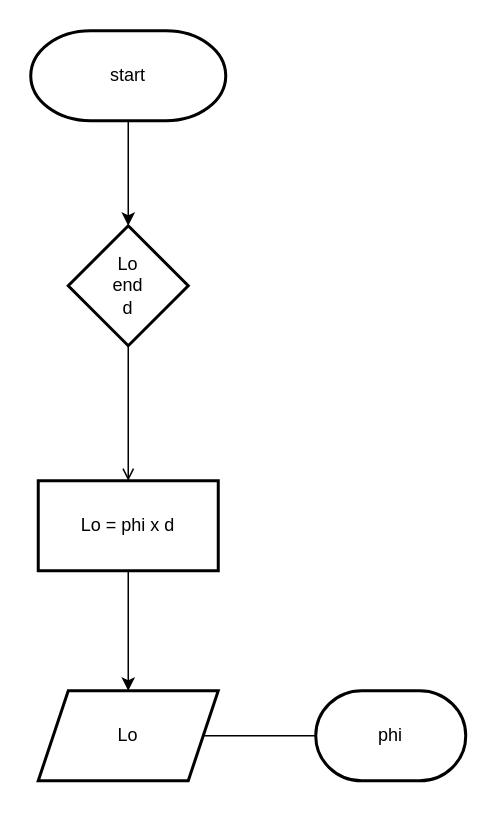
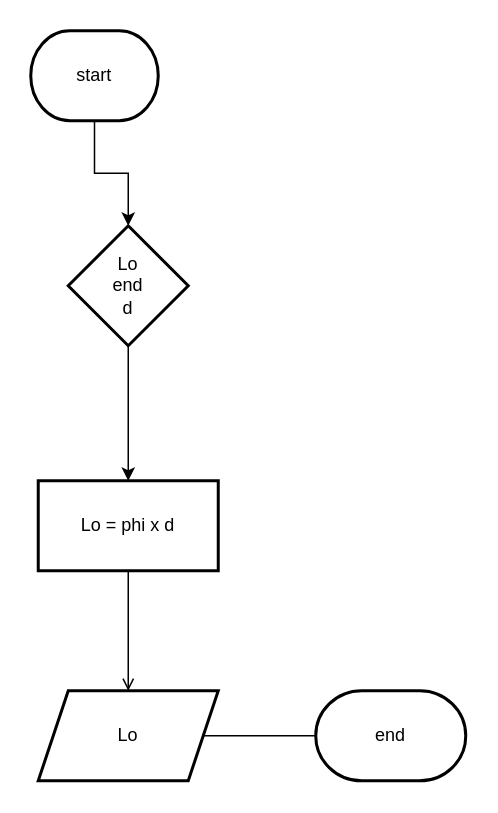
node "start": size 195x90 -> 128x90
edge "Lo end d" -> "Lo = phi x d": arrowhead open -> classic
edge "Lo = phi x d" -> "Lo": arrowhead classic -> open
node "phi": label "phi" -> "end"
